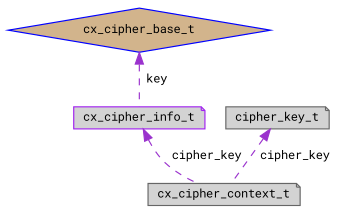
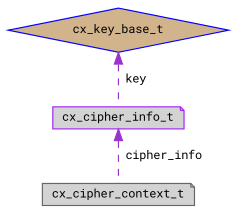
node "cx_cipher_base_t": label "cx_cipher_base_t" -> "cx_key_base_t"
node "cipher_key_t": removed
edge "cx_cipher_context_t" -> "cx_cipher_info_t": label " cipher_key" -> " cipher_info"
